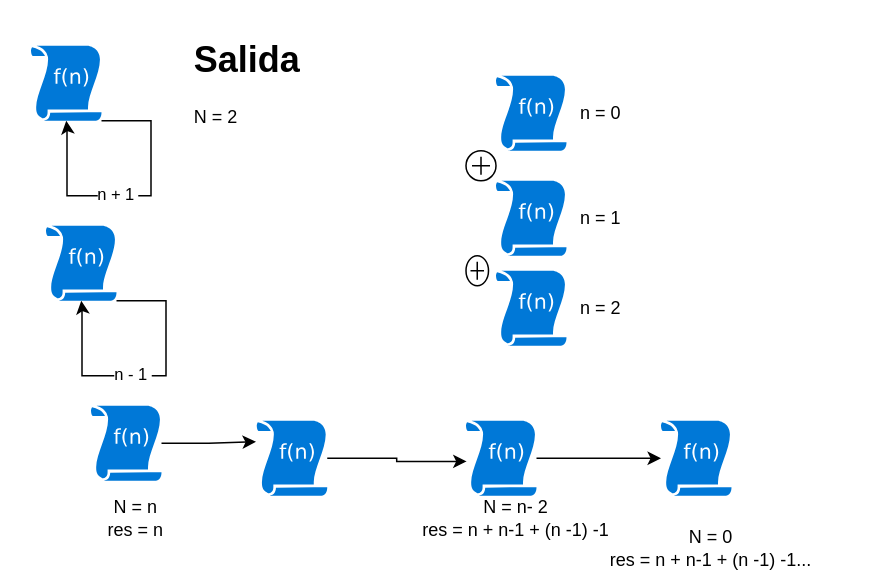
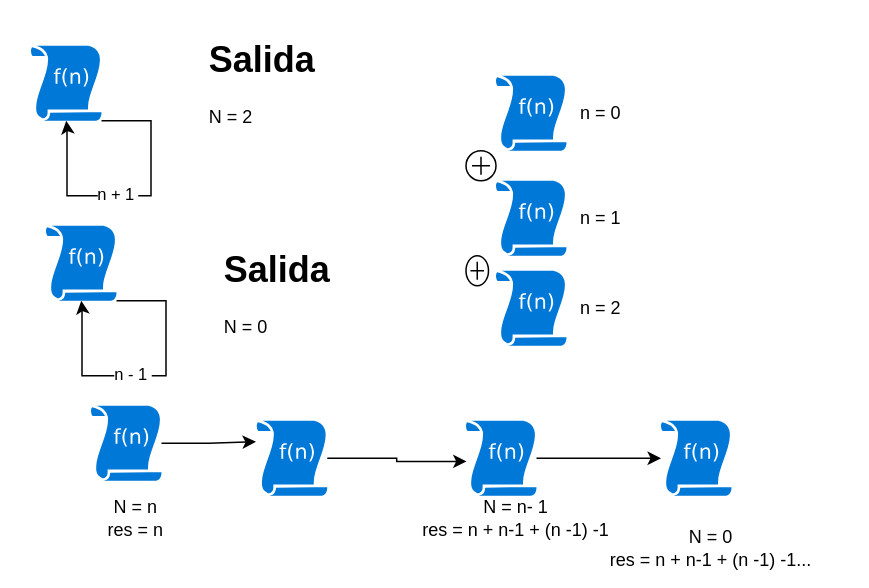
node "Salida N = 2": moved (262, 83) -> (277, 83)
node "Salida N = 0": added
node "N = n- 2 res = n + n-1 + (n -1) -1": label "N = n- 2 res = n + n-1 + (n -1) -1" -> "N = n- 1 res = n + n-1 + (n -1) -1"
